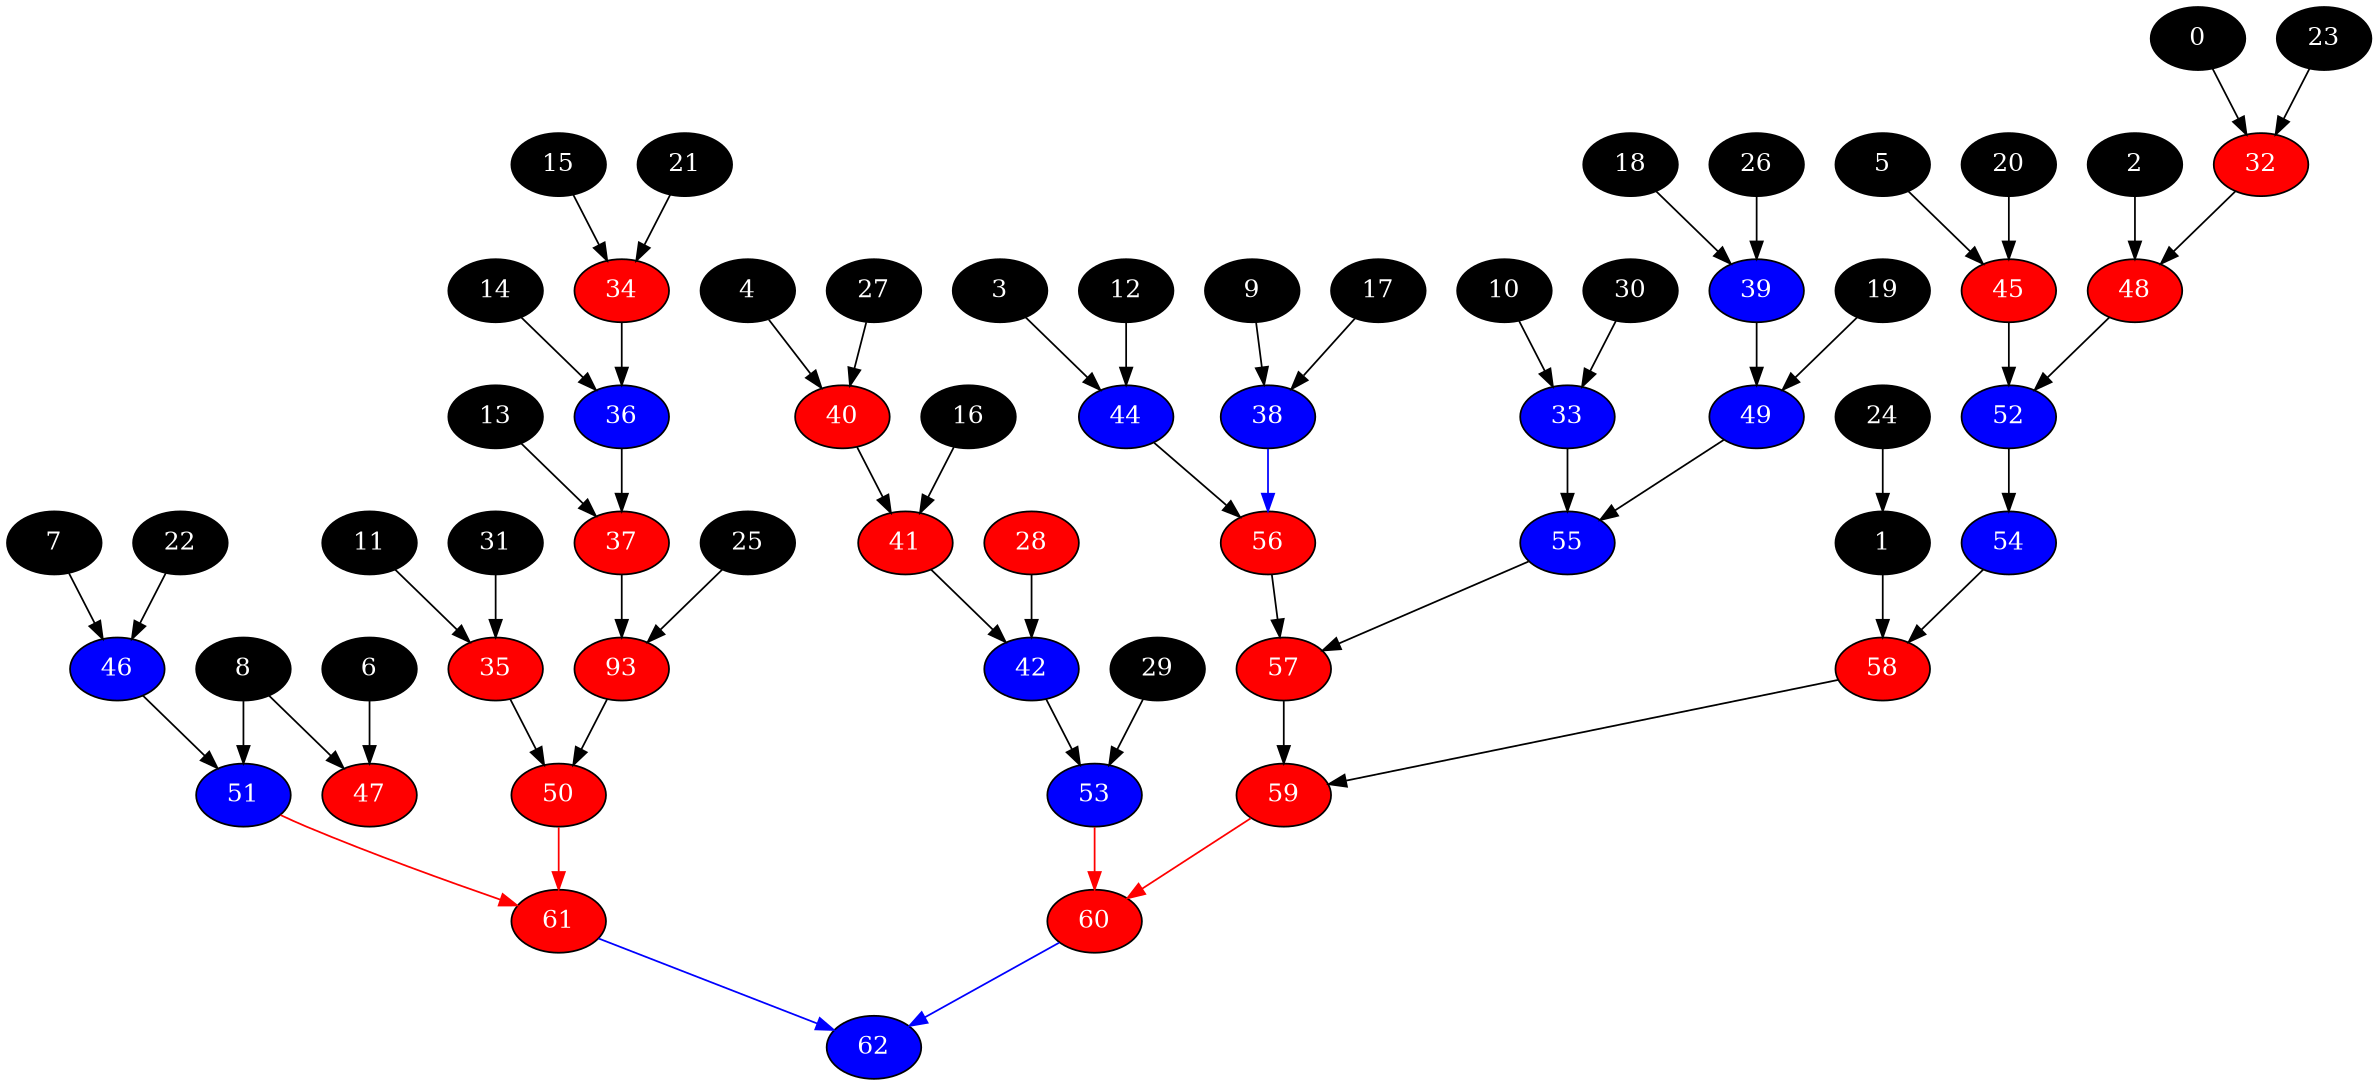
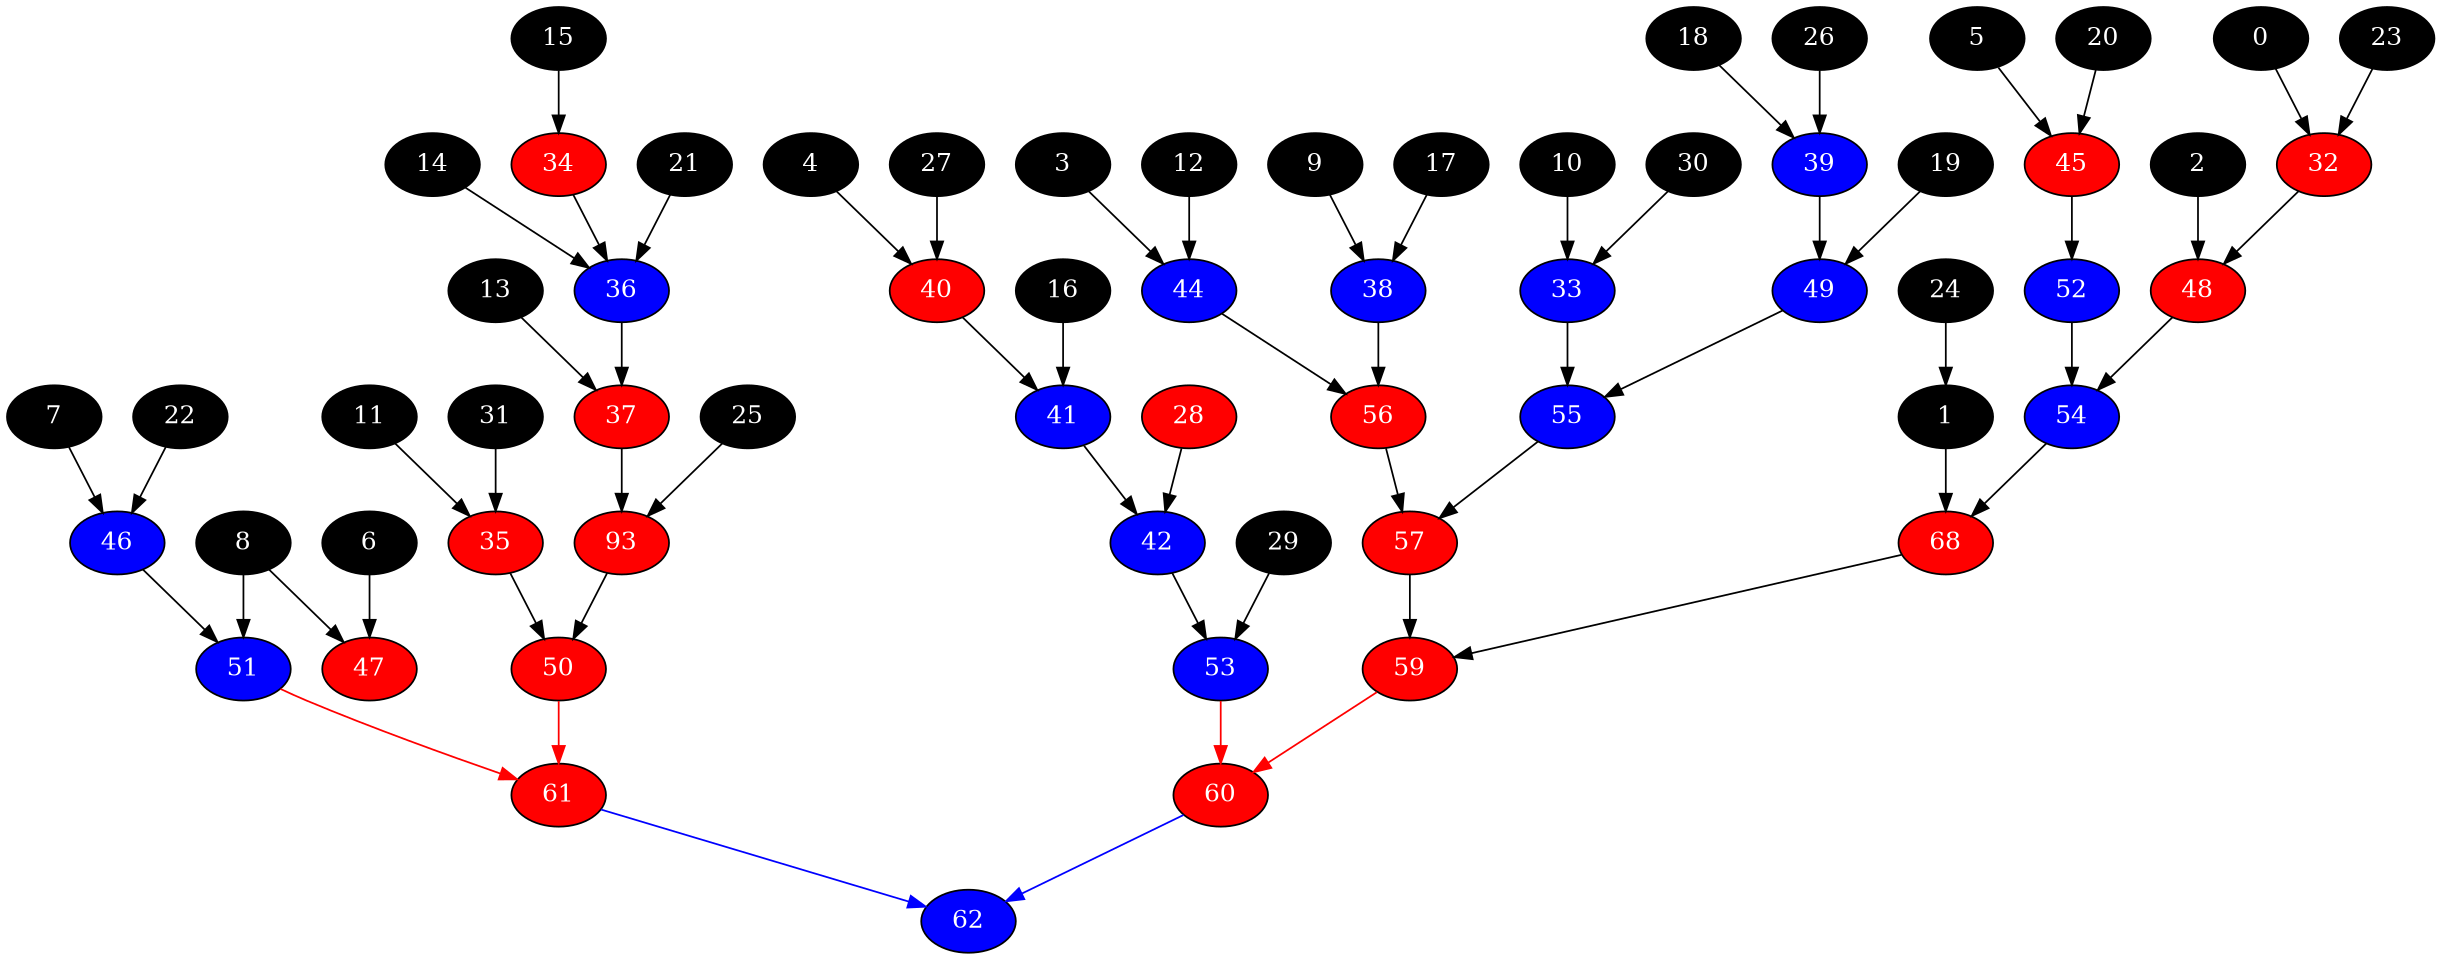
edge "21" -> "34": now "21" -> "36"
edge "48" -> "52": now "48" -> "54"
edge "38" -> "56": color blue -> black
node "41": fillcolor red -> blue
node "58": label "58" -> "68"
